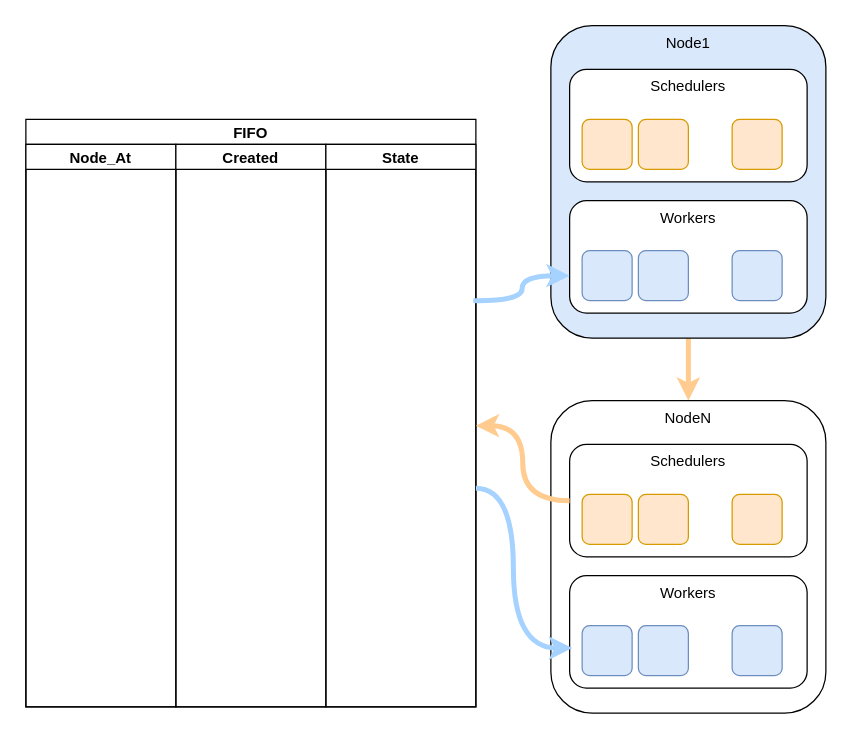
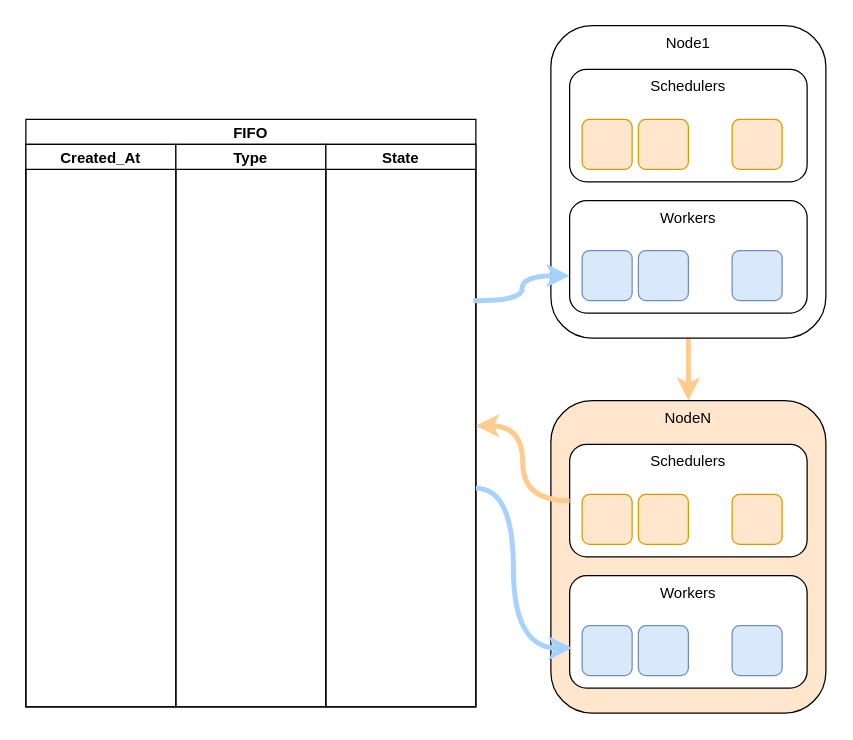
node "Node1": fillcolor #dae8fc -> #ffffff
node "Node_At": label "Node_At" -> "Created_At"
node "Created": label "Created" -> "Type"
node "NodeN": fillcolor #ffffff -> #ffe6cc
